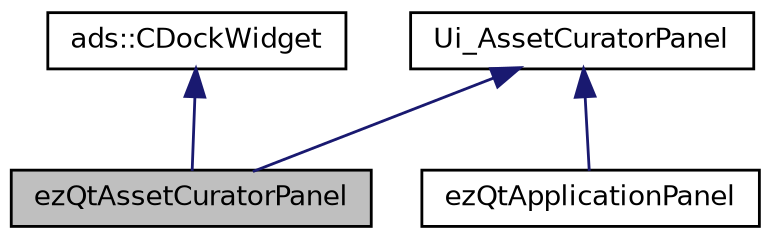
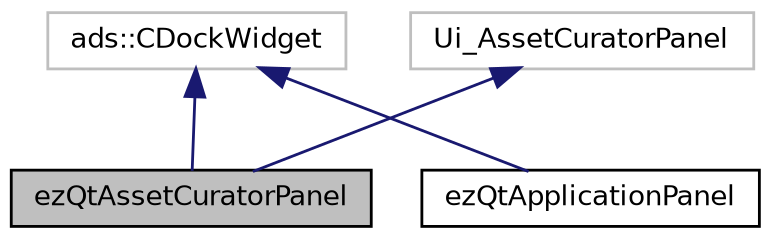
node "ads::CDockWidget": color black -> grey75
node "Ui_AssetCuratorPanel": color black -> grey75
edge "ezQtApplicationPanel" -> "Ui_AssetCuratorPanel": now "ezQtApplicationPanel" -> "ads::CDockWidget"
